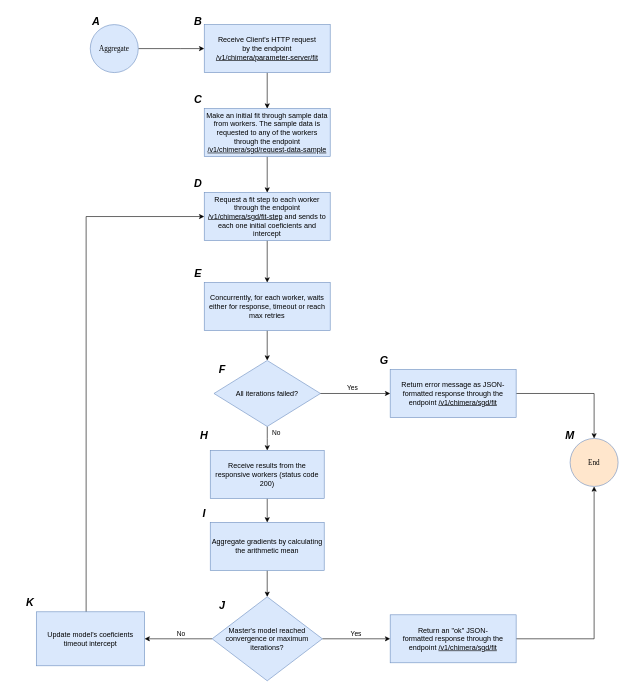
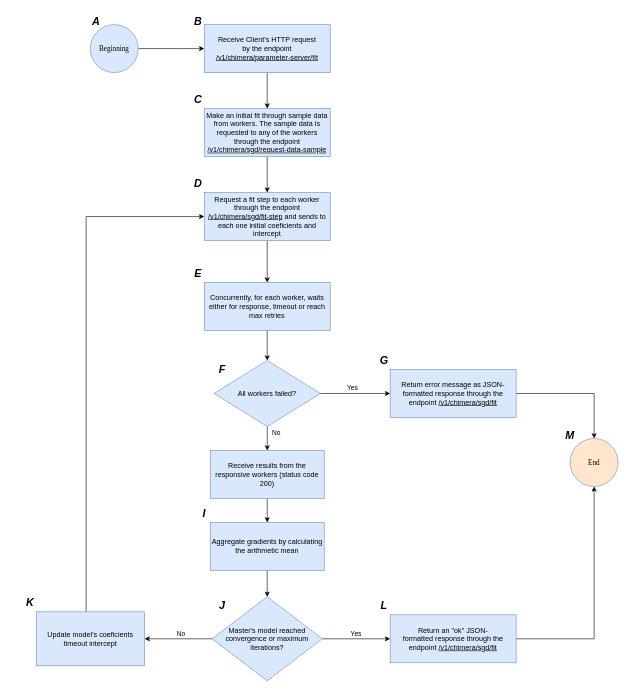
node "Aggregate": label "Aggregate" -> "Beginning"
node "All iterations failed?": label "All iterations failed?" -> "All workers failed?"
node "H": removed
node "L": added
